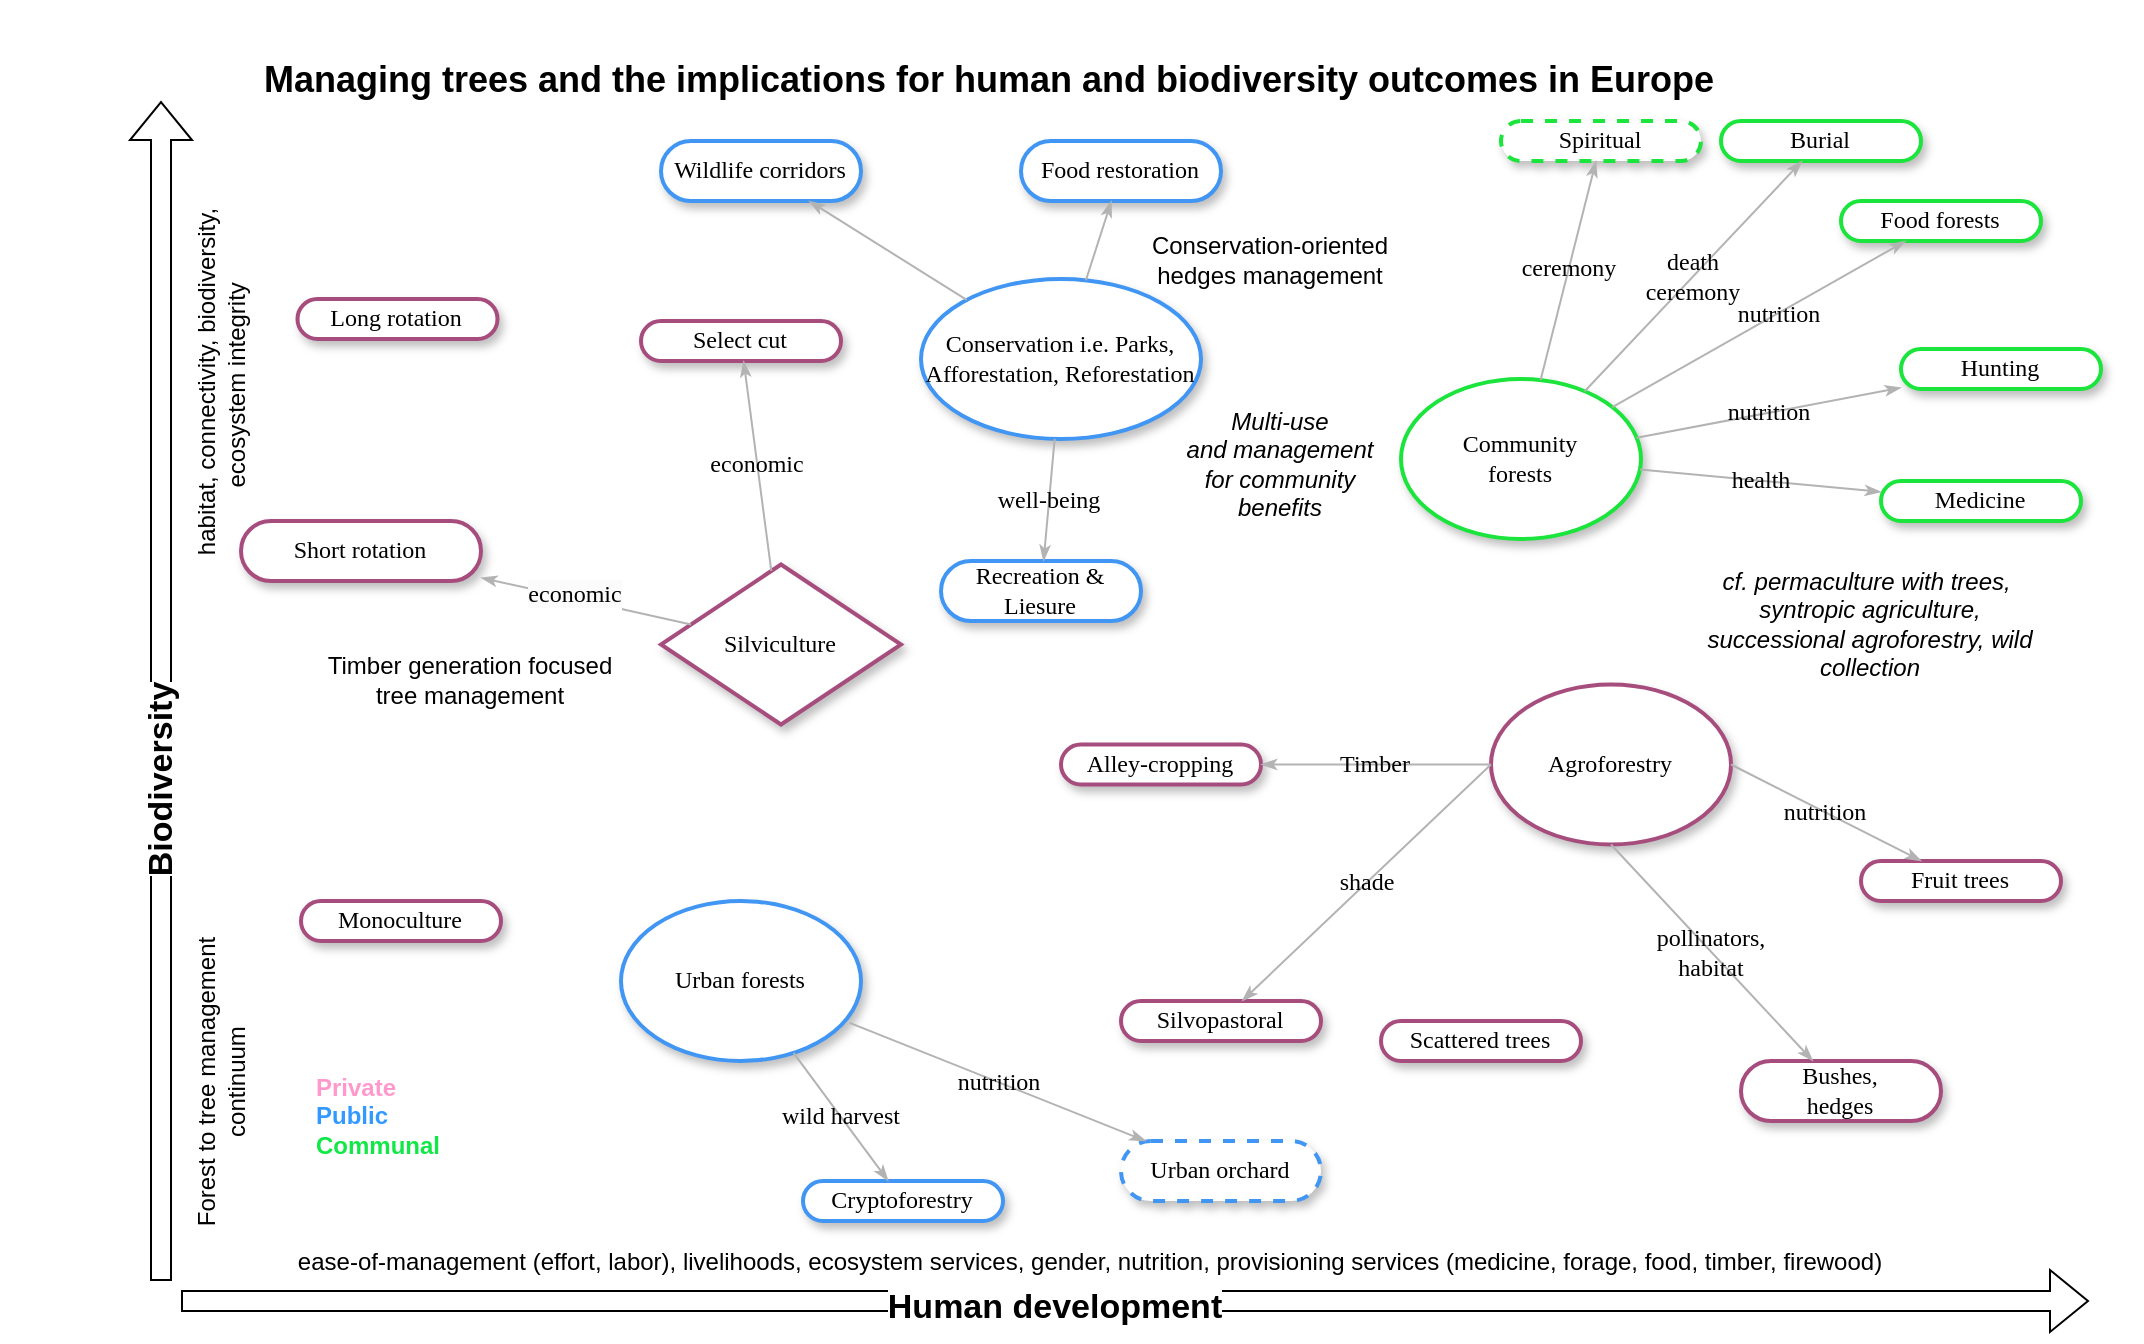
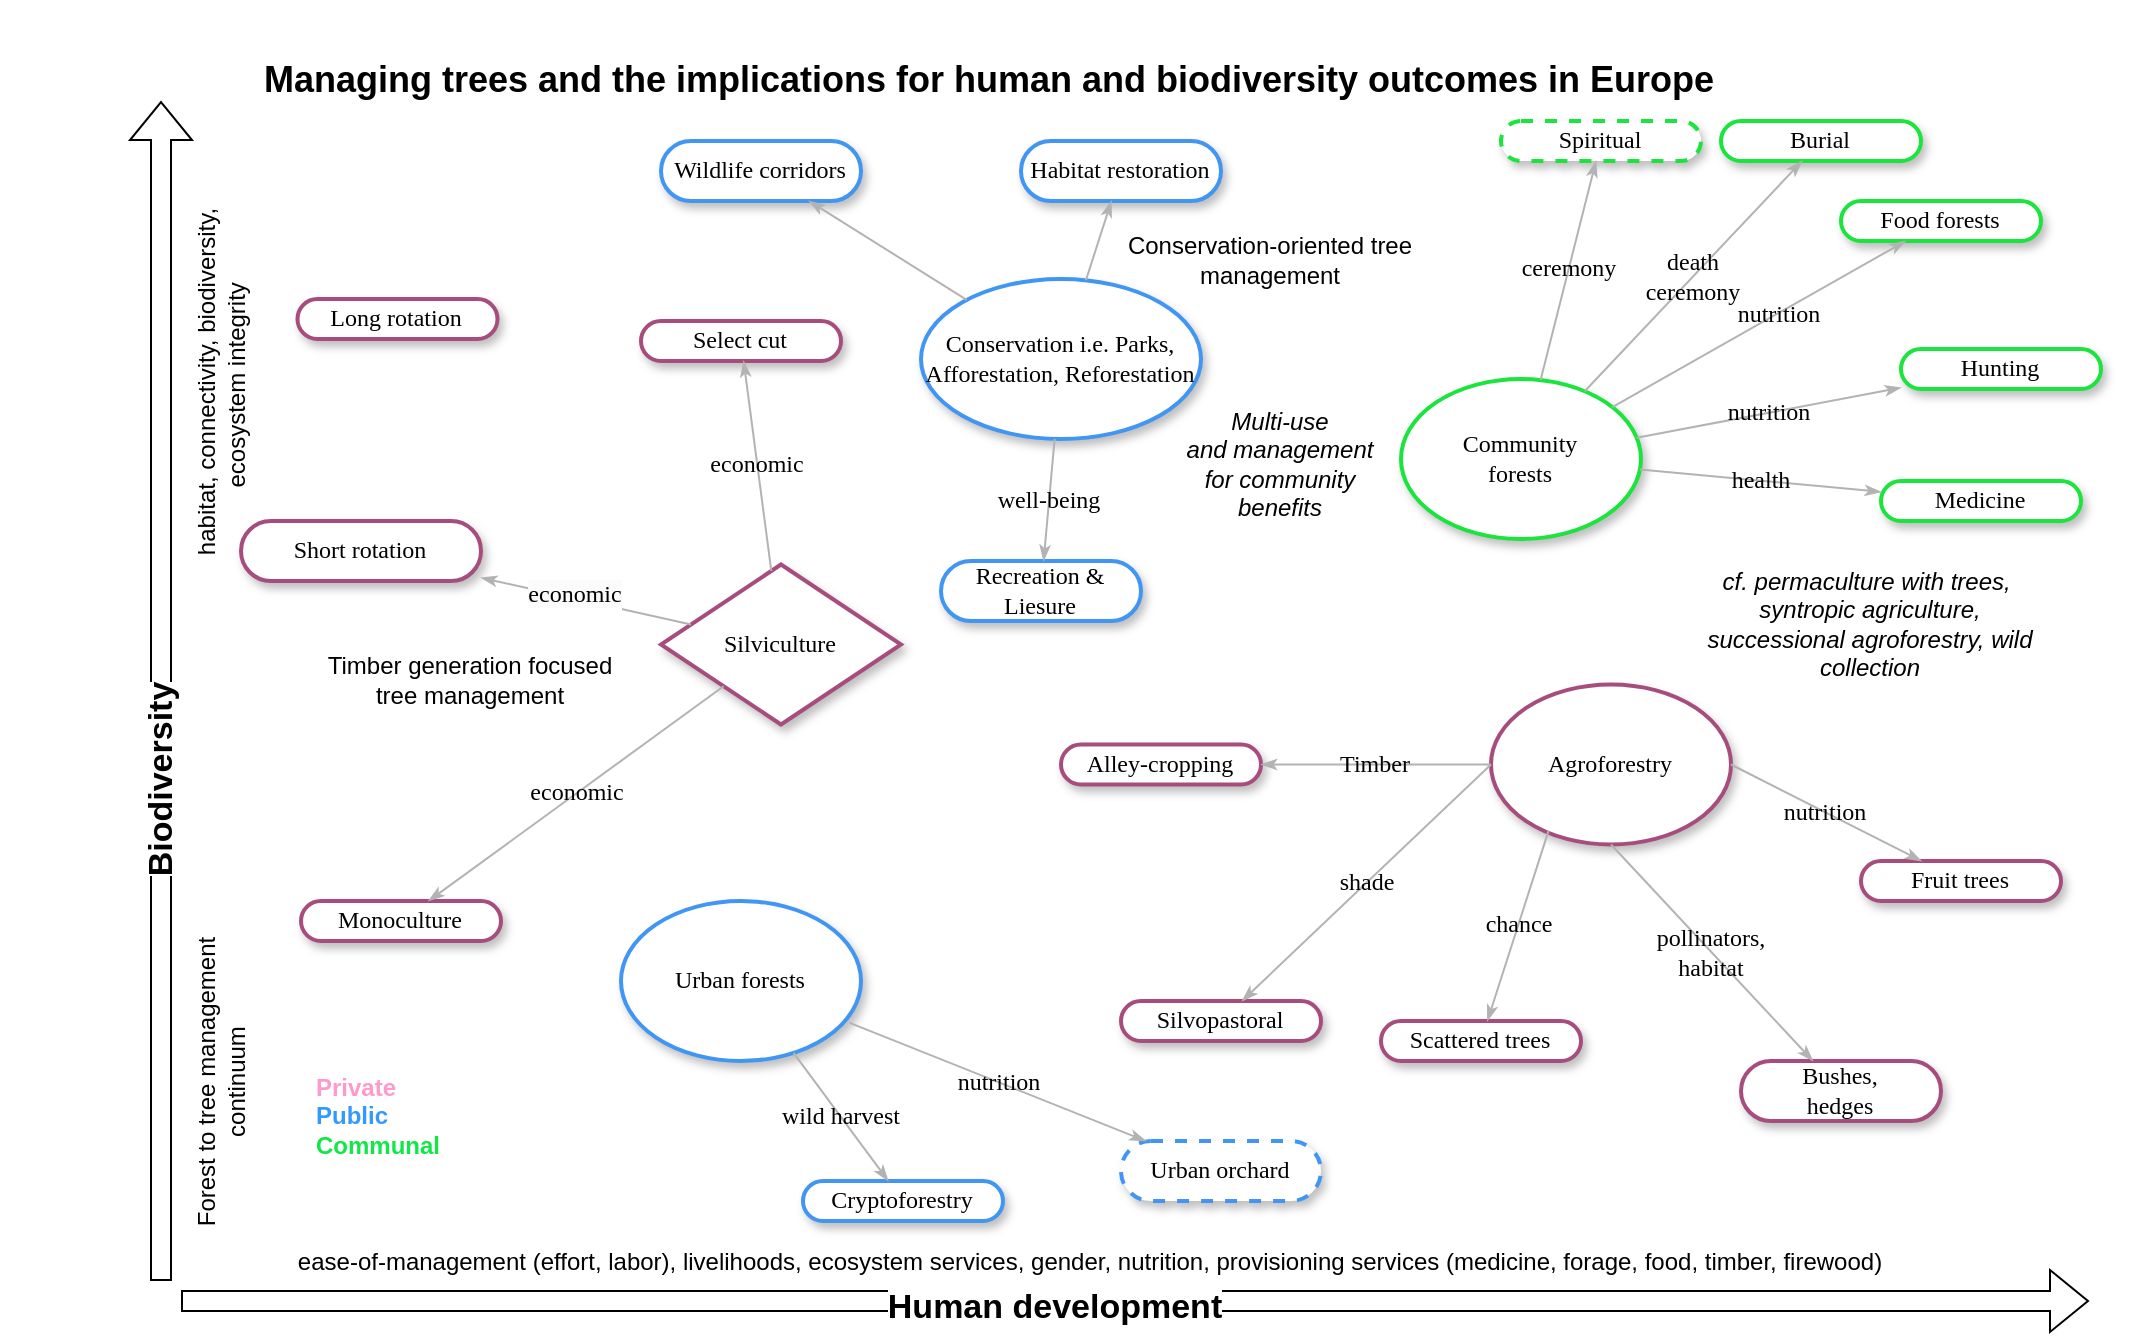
node "Food restoration": label "Food restoration" -> "Habitat restoration"
node "Conservation-oriented hedges management": label "Conservation-oriented hedges management" -> "Conservation-oriented tree management"
edge "Silviculture" -> "Monoculture": added, label "economic"
edge "Agroforestry" -> "Scattered trees": added, label "chance"
